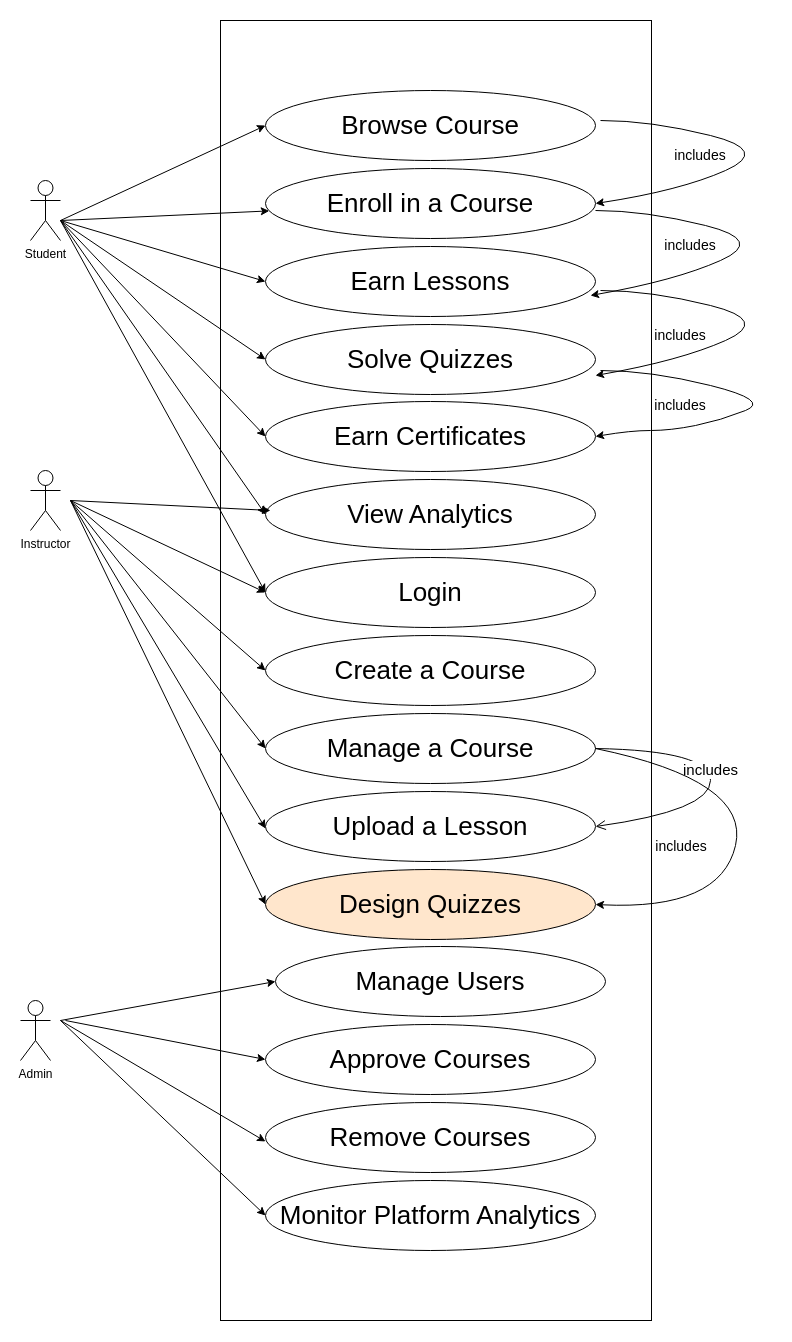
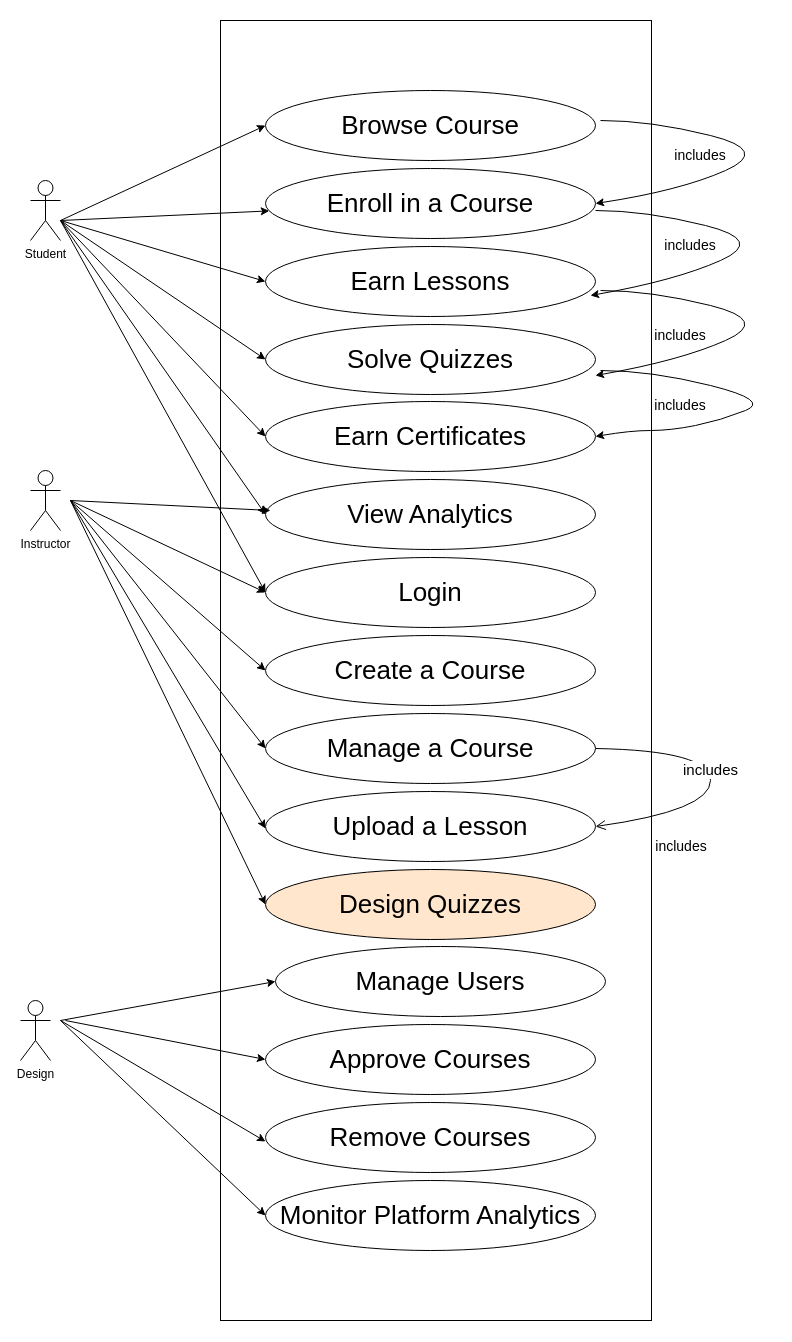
edge "Manage a Course" -> "Design Quizzes": removed
node "Admin": label "Admin" -> "Design"
